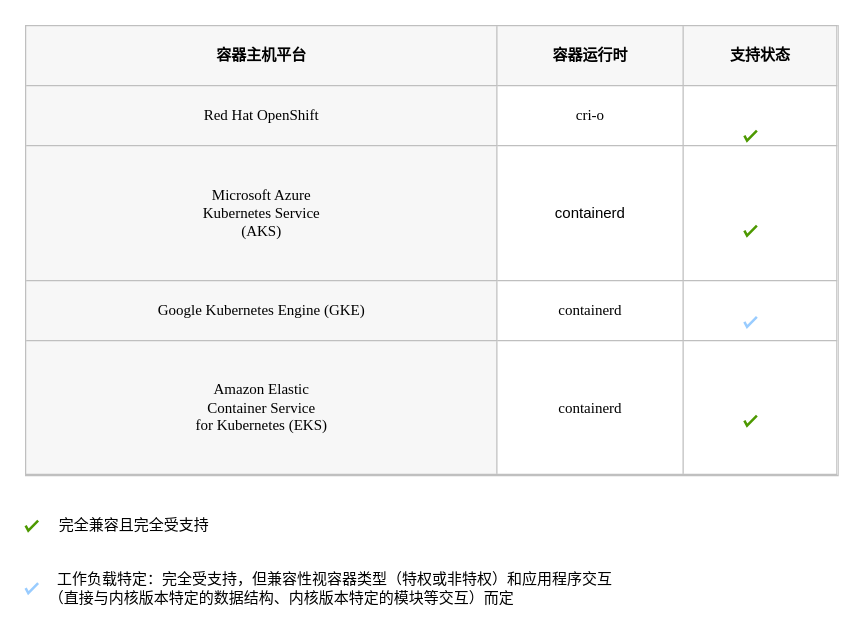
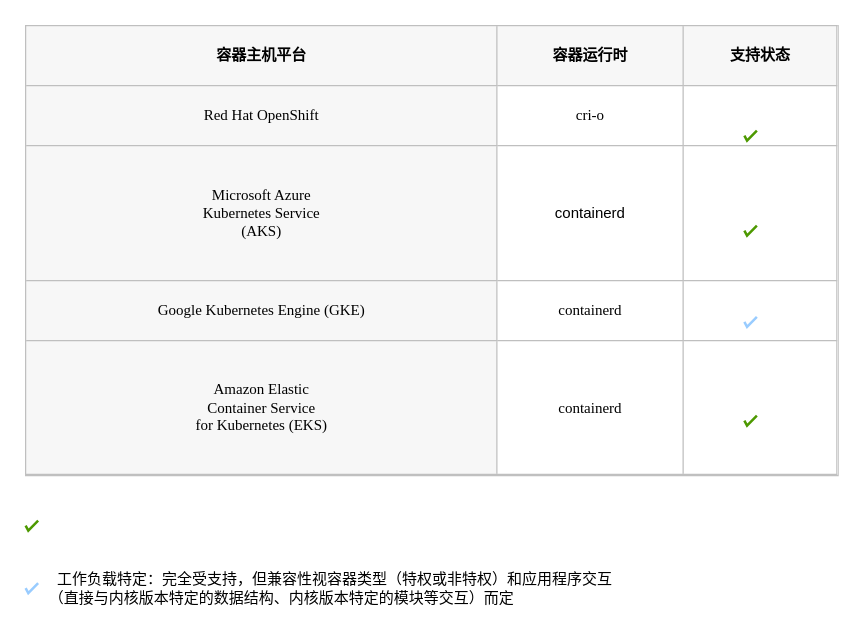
node "完全兼容且完全受支持": removed
